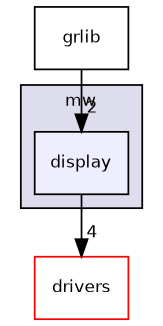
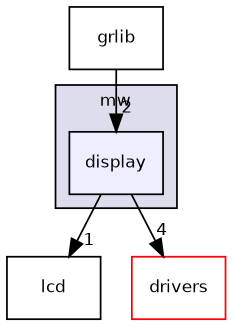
node "lcd": added
